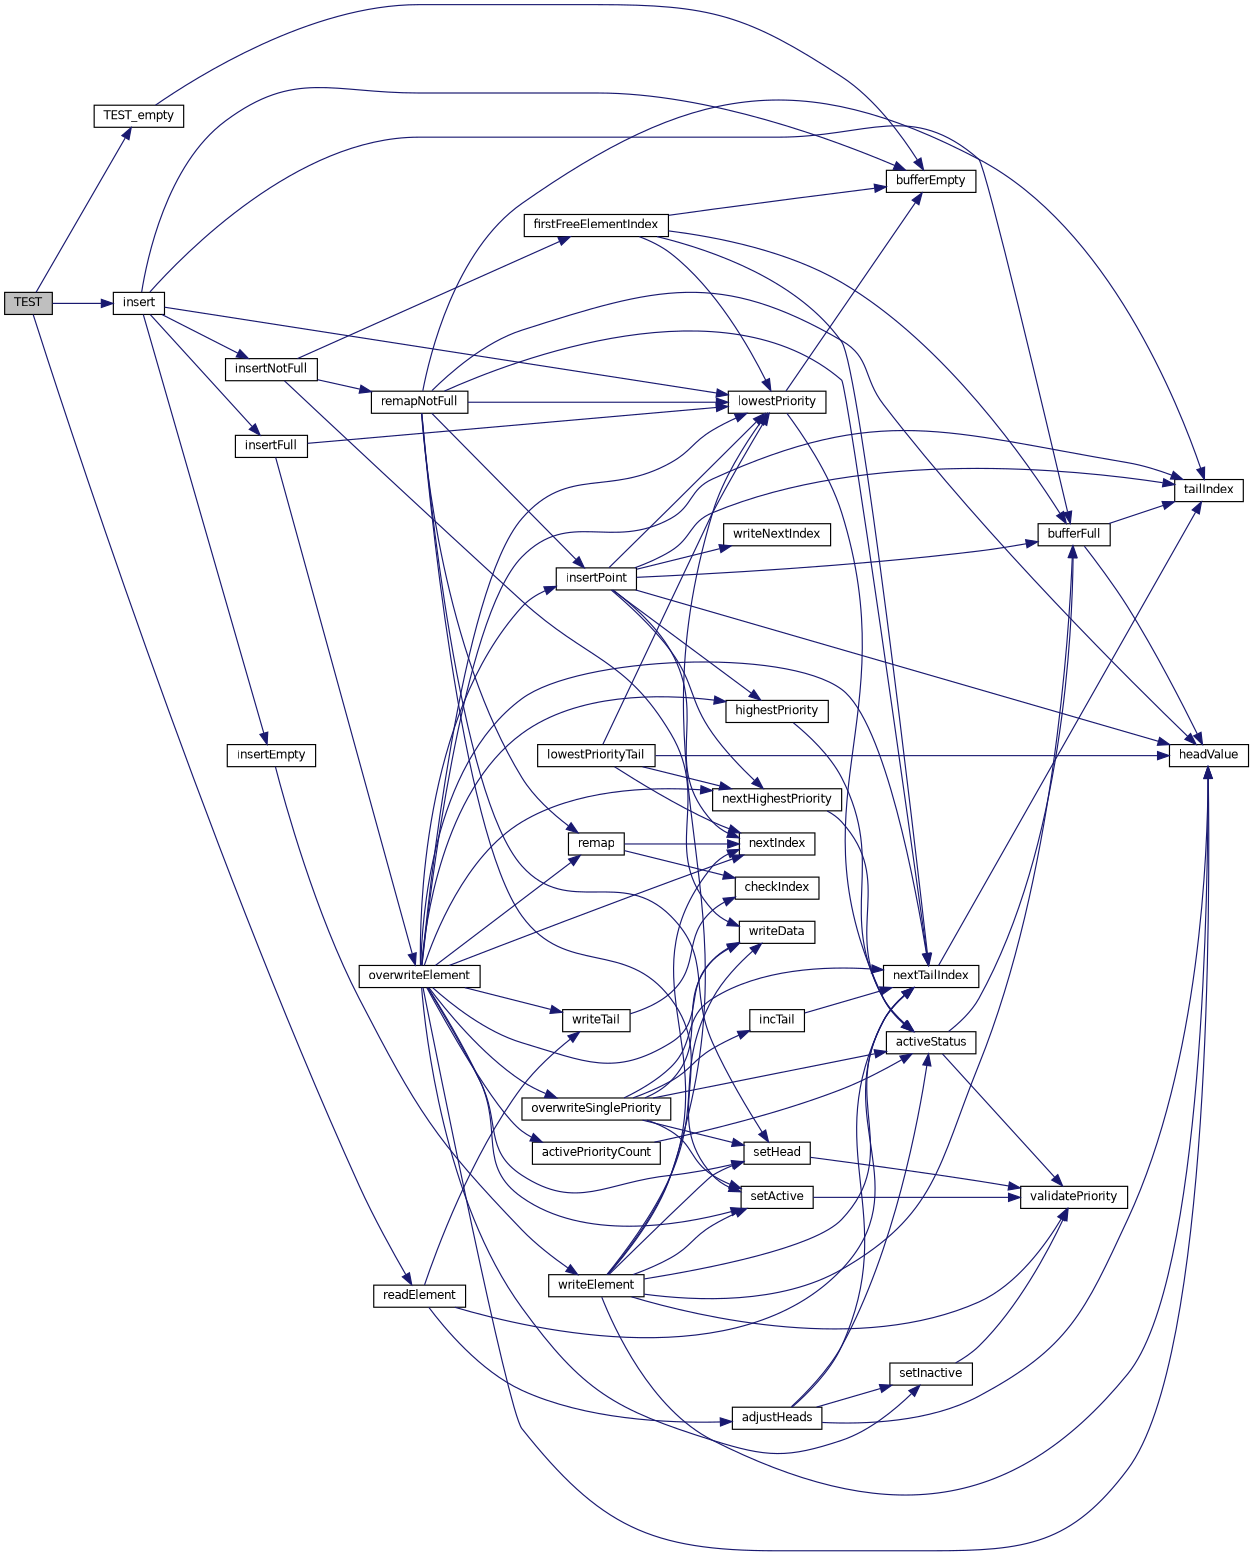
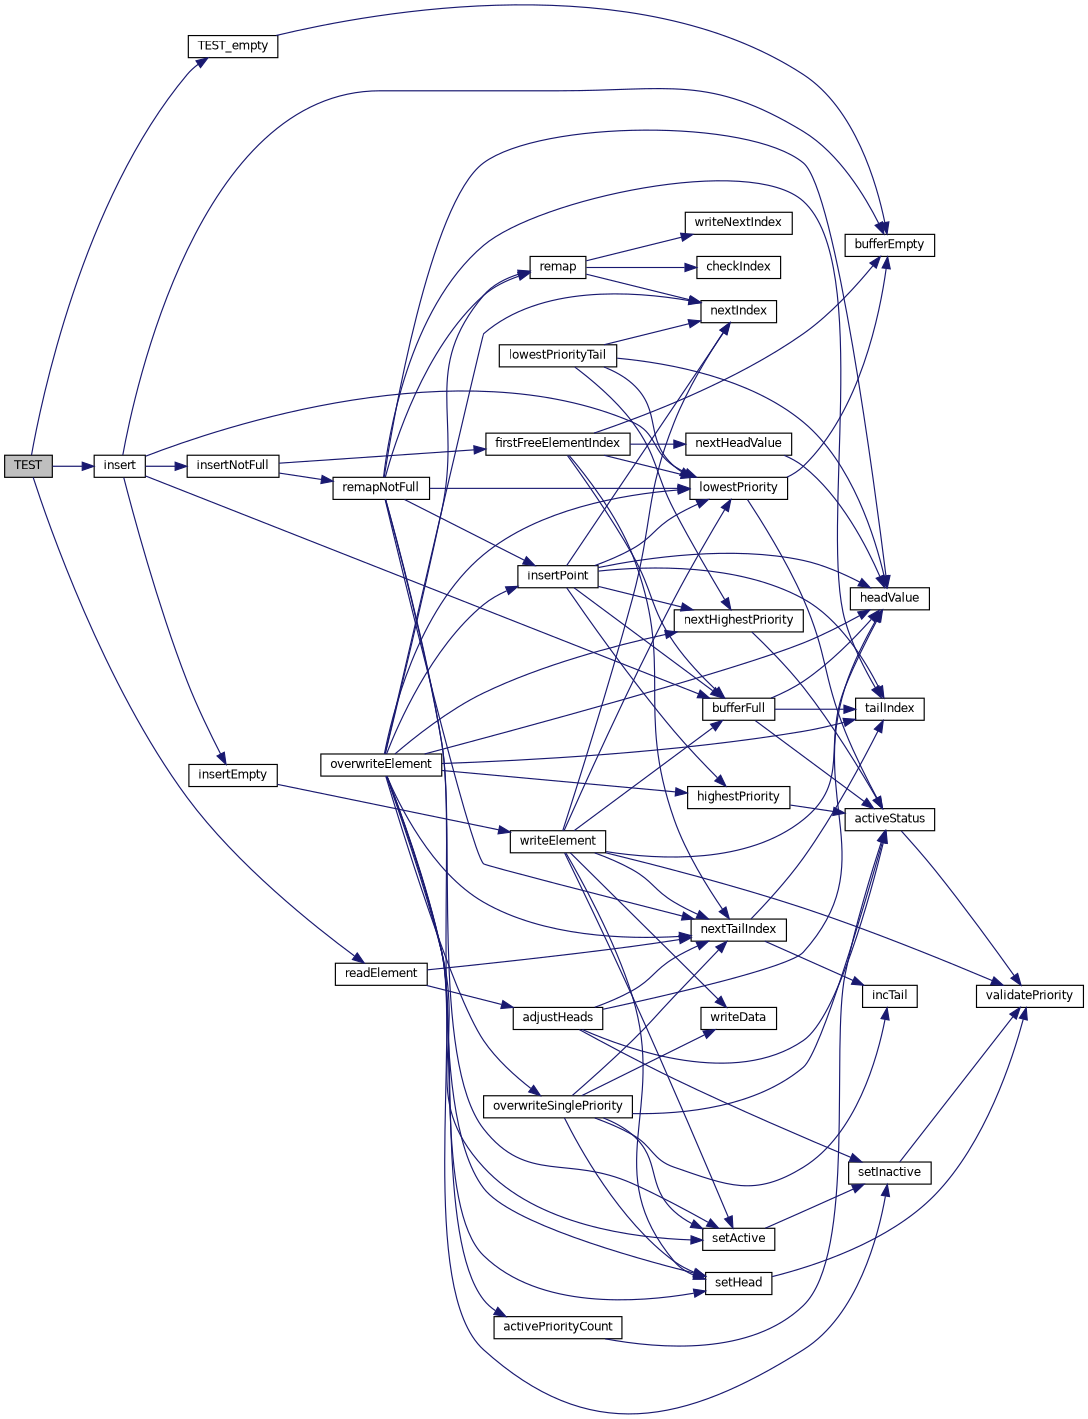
node "nextHeadValue": added
node "insertFull": removed
edge "insertPoint" -> "writeNextIndex": now "remap" -> "writeNextIndex"
edge "insertNotFull" -> "writeData": removed
edge "activeStatus" -> "bufferFull": reversed
edge "incTail" -> "nextTailIndex": reversed
node "writeTail": removed
edge "overwriteElement" -> "writeData": removed
edge "setActive" -> "validatePriority": now "setActive" -> "setInactive"
